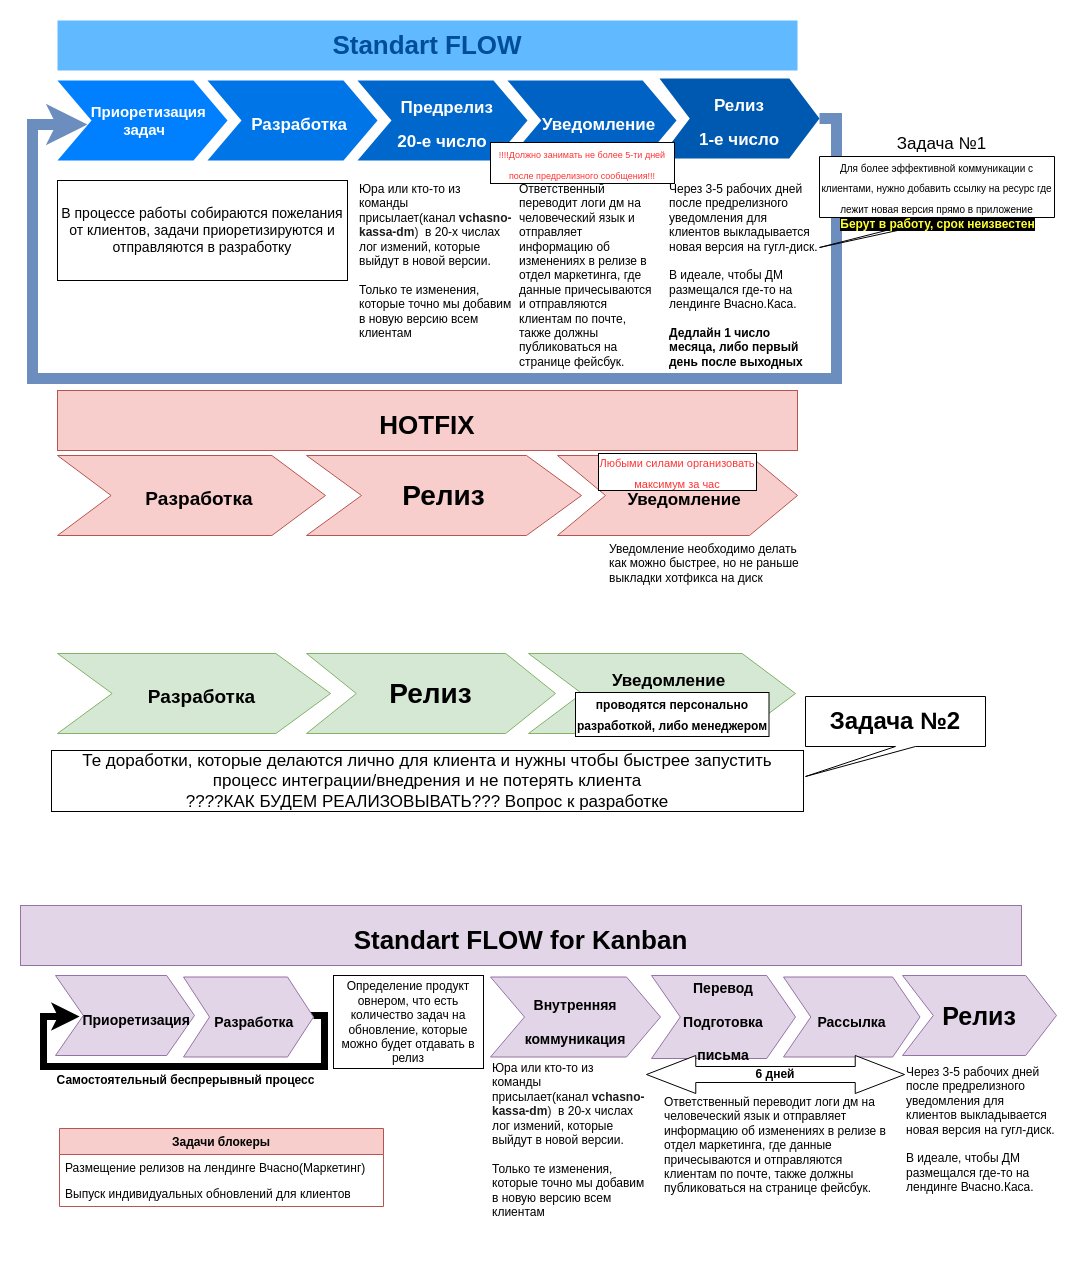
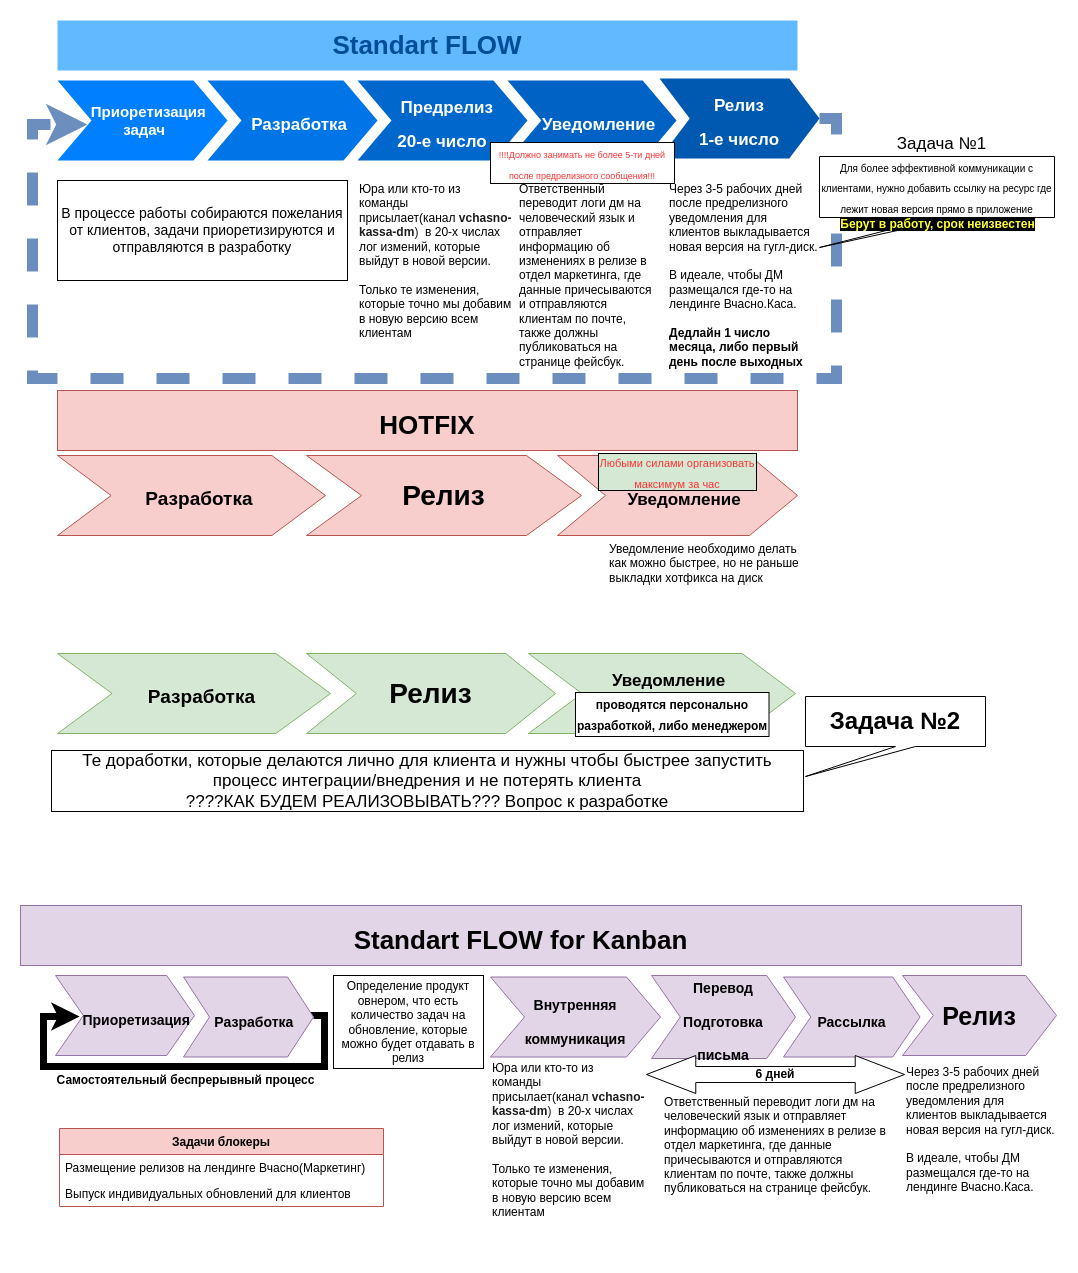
edge "Релиз 1-е число" -> "Приоретизация задач": style solid -> dashed
node "Любыми силами организовать максимум за час": fillcolor #ffffff -> #d5e8d4
